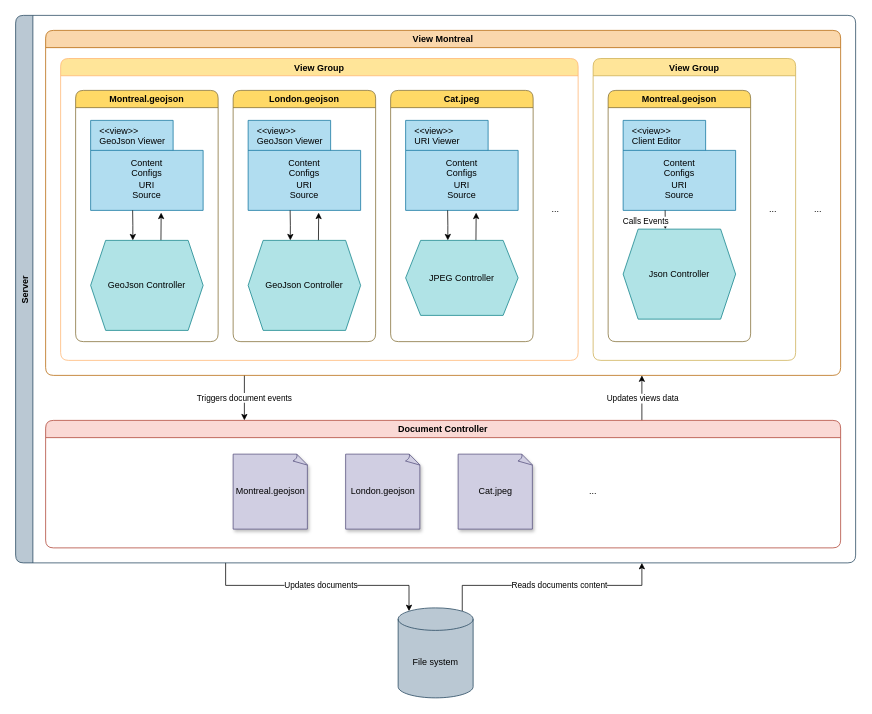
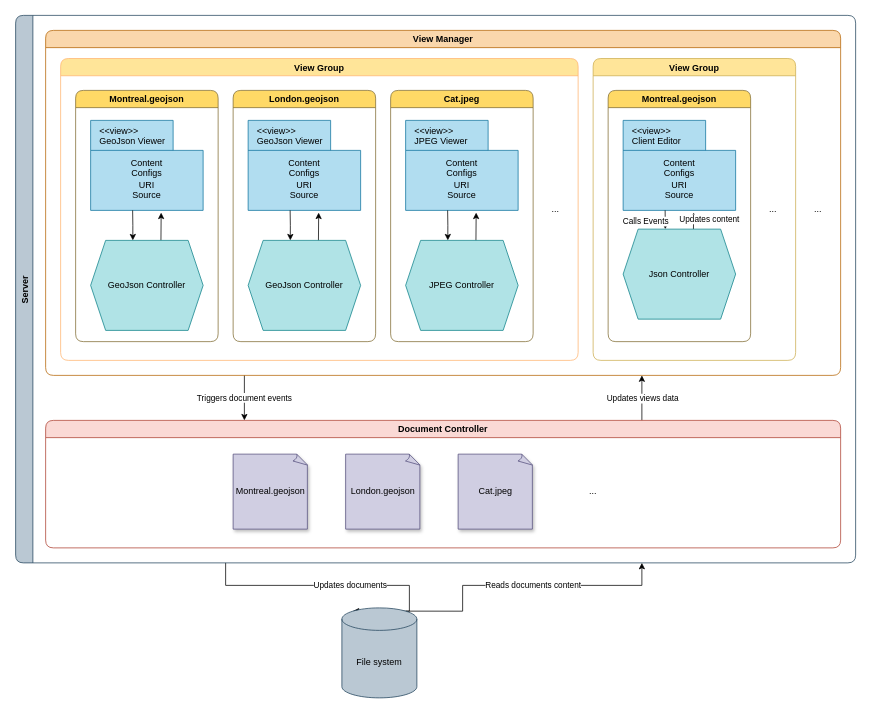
node "View Montreal": label "View Montreal" -> "View Manager"
node "<<view>> URI Viewer": label "<<view>> URI Viewer" -> "<<view>> JPEG Viewer"
edge "Json Controller" -> "<<view>> Client Editor": added, label "Updates content"
node "JPEG Controller": size 113x75 -> 113x90
node "File system": moved (435, 653) -> (379, 653)
